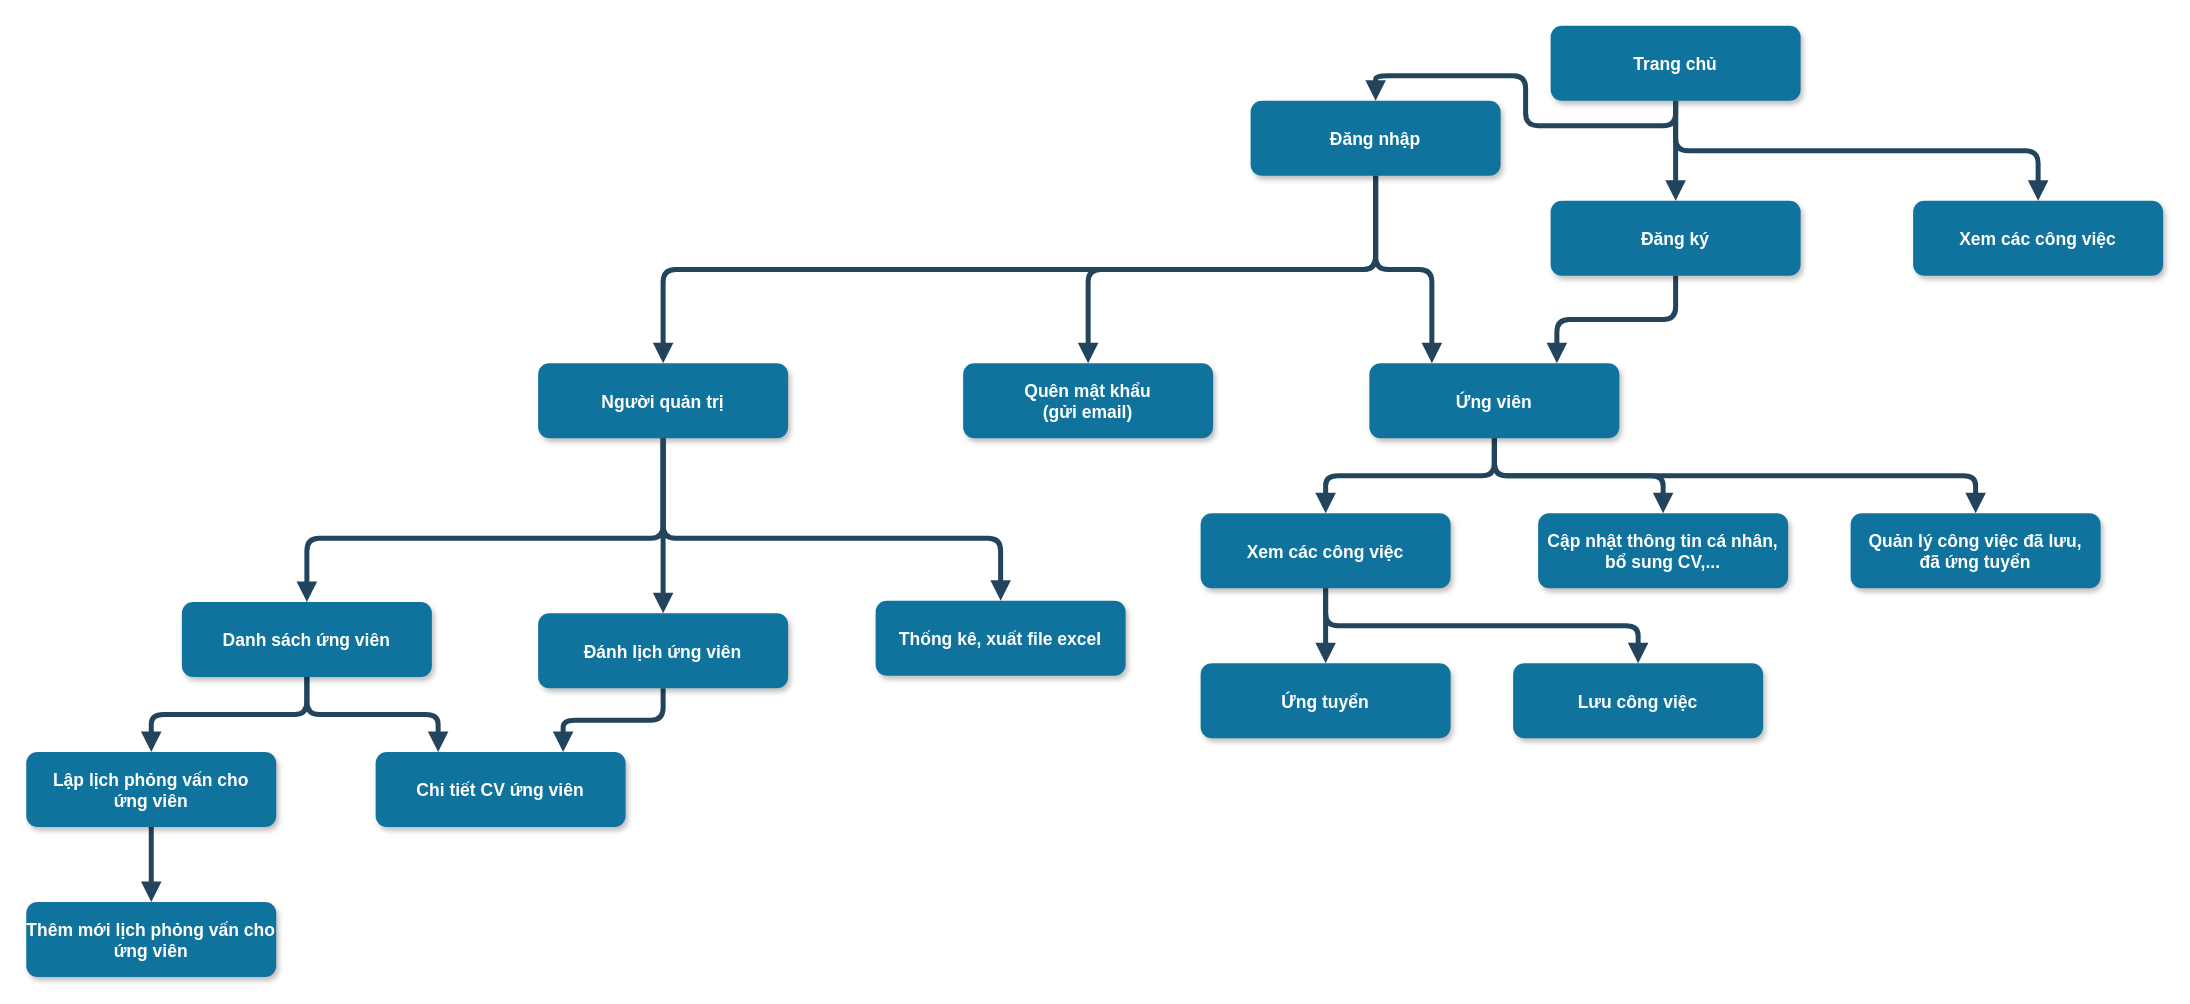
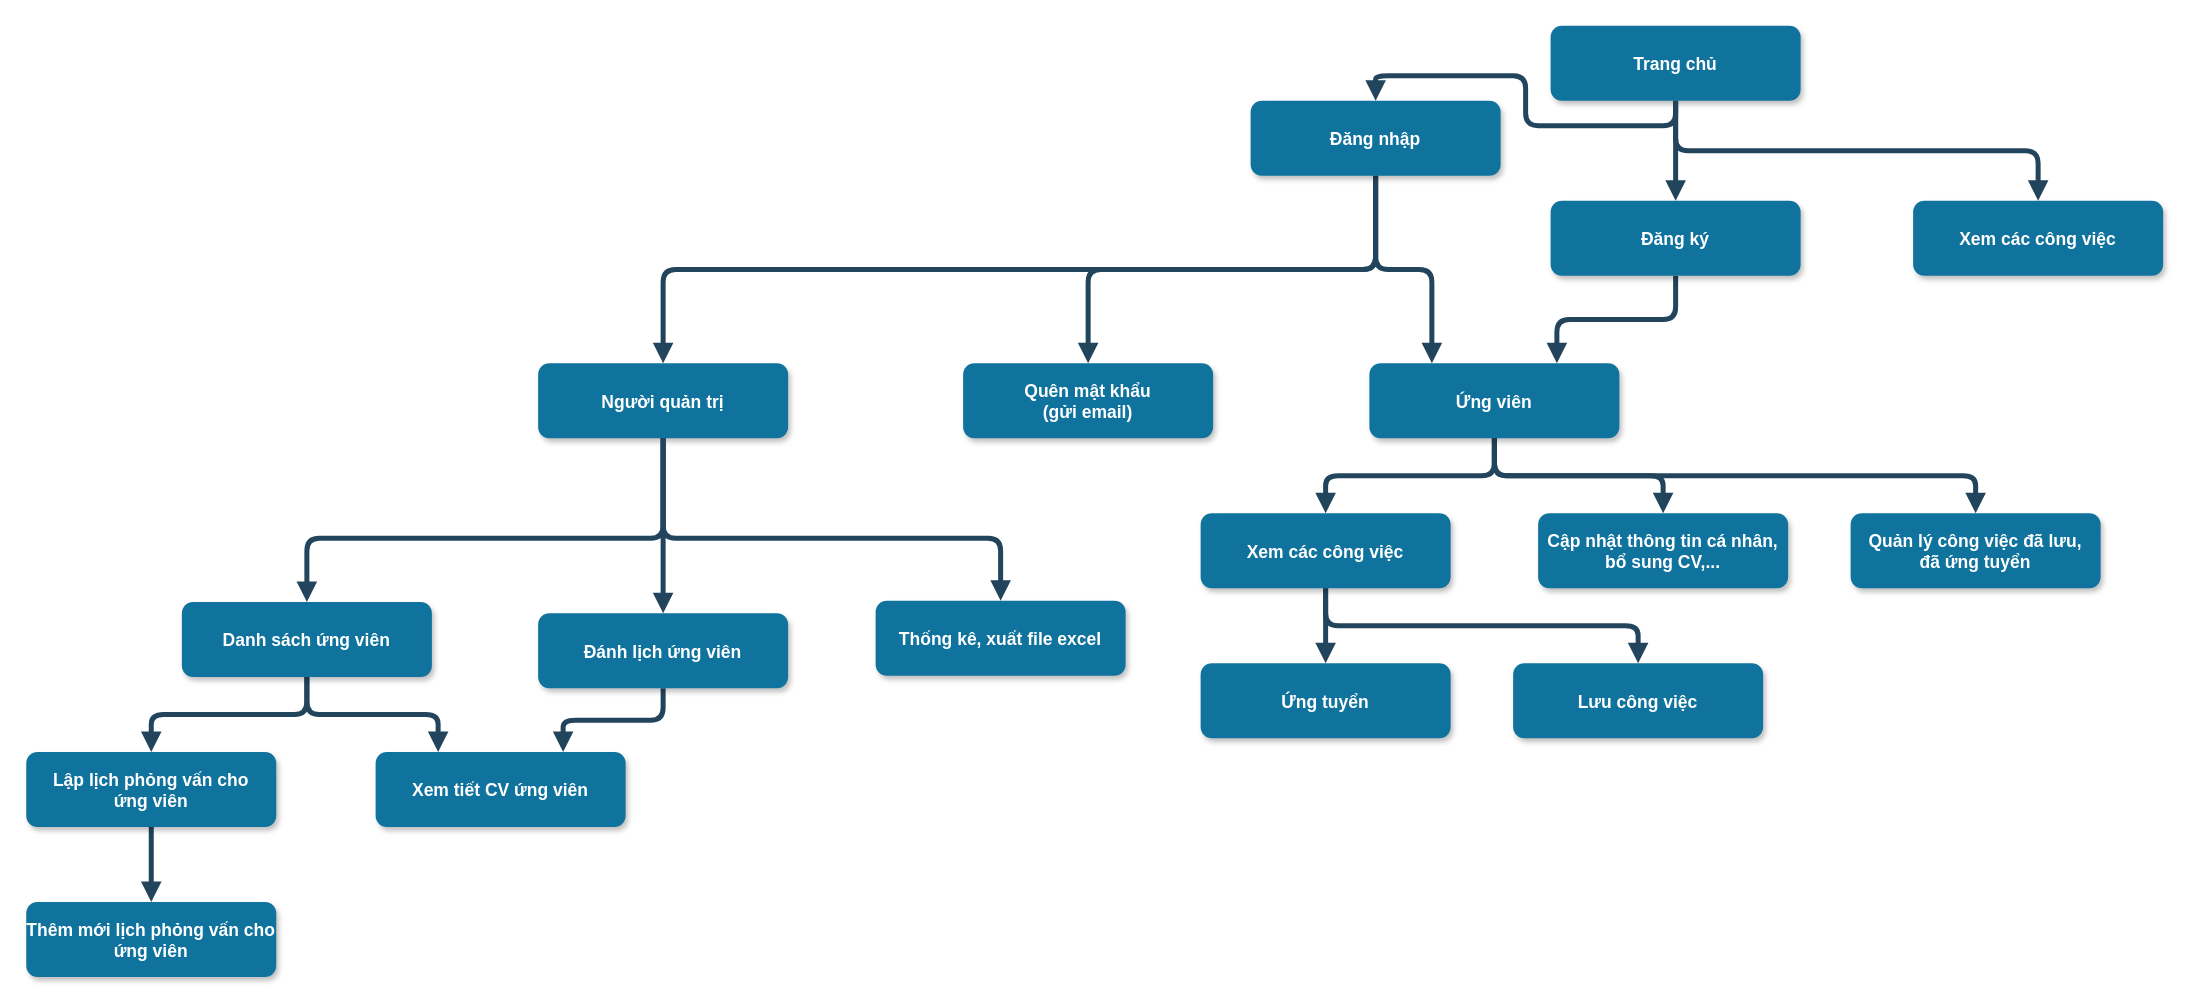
node "Chi tiết CV ứng viên": label "Chi tiết CV ứng viên" -> "Xem tiết CV ứng viên"
